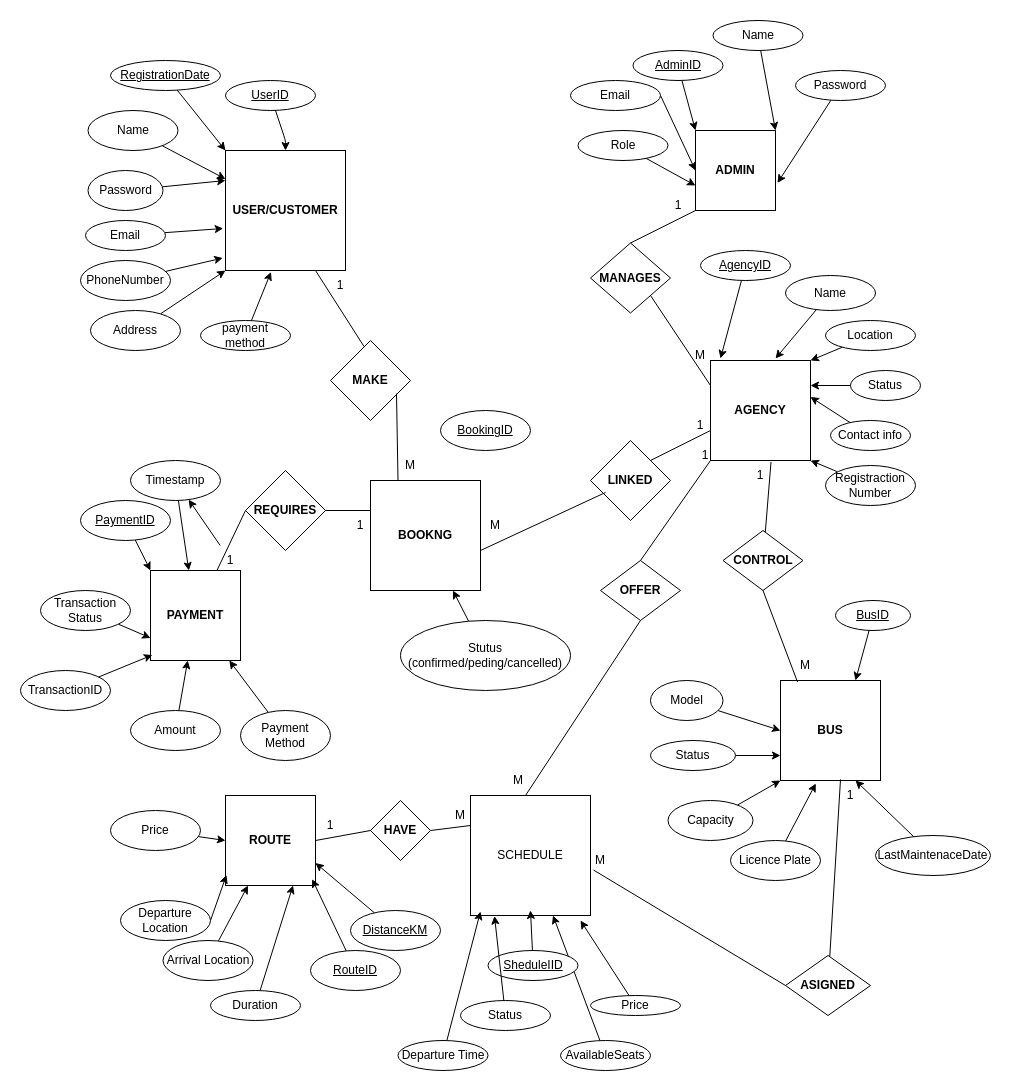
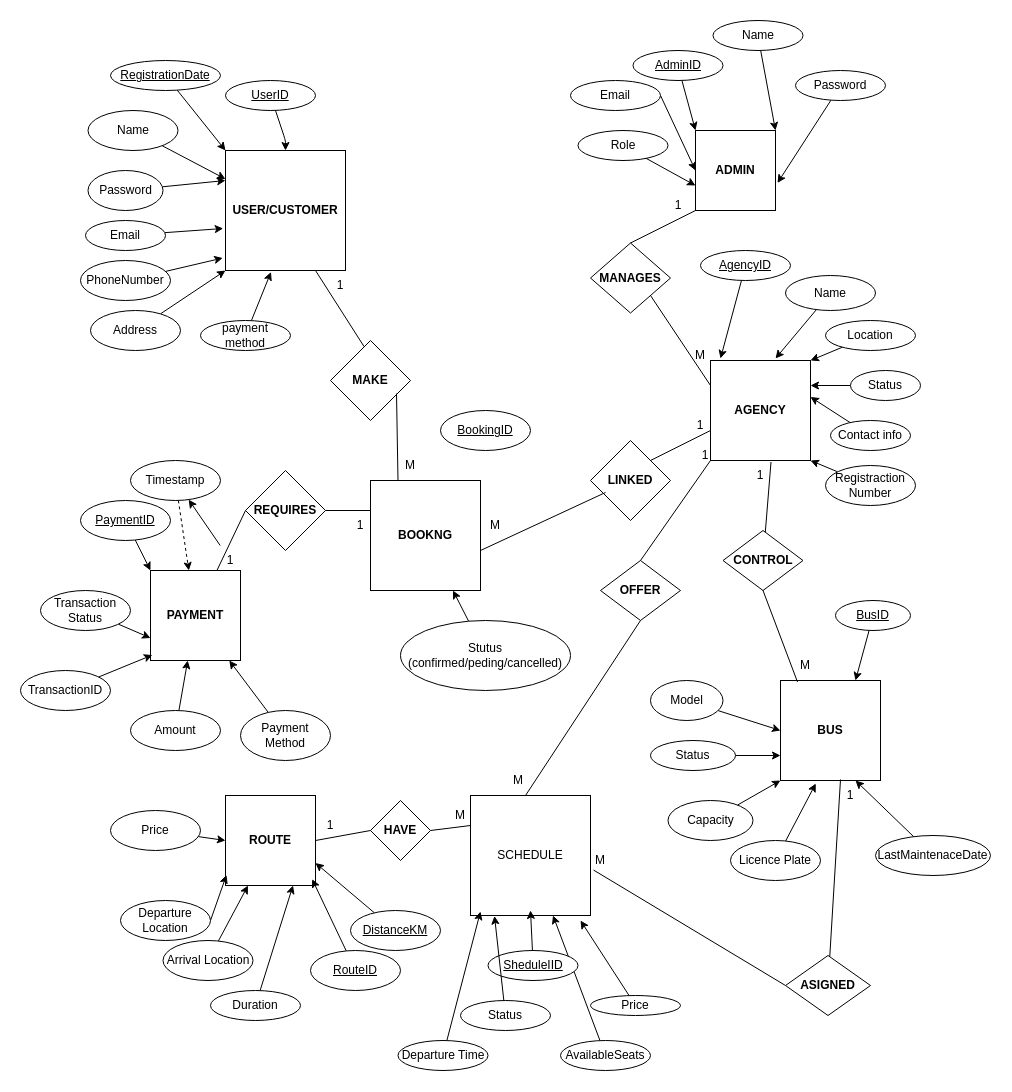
edge "Timestamp" -> "PAYMENT": style solid -> dashed
